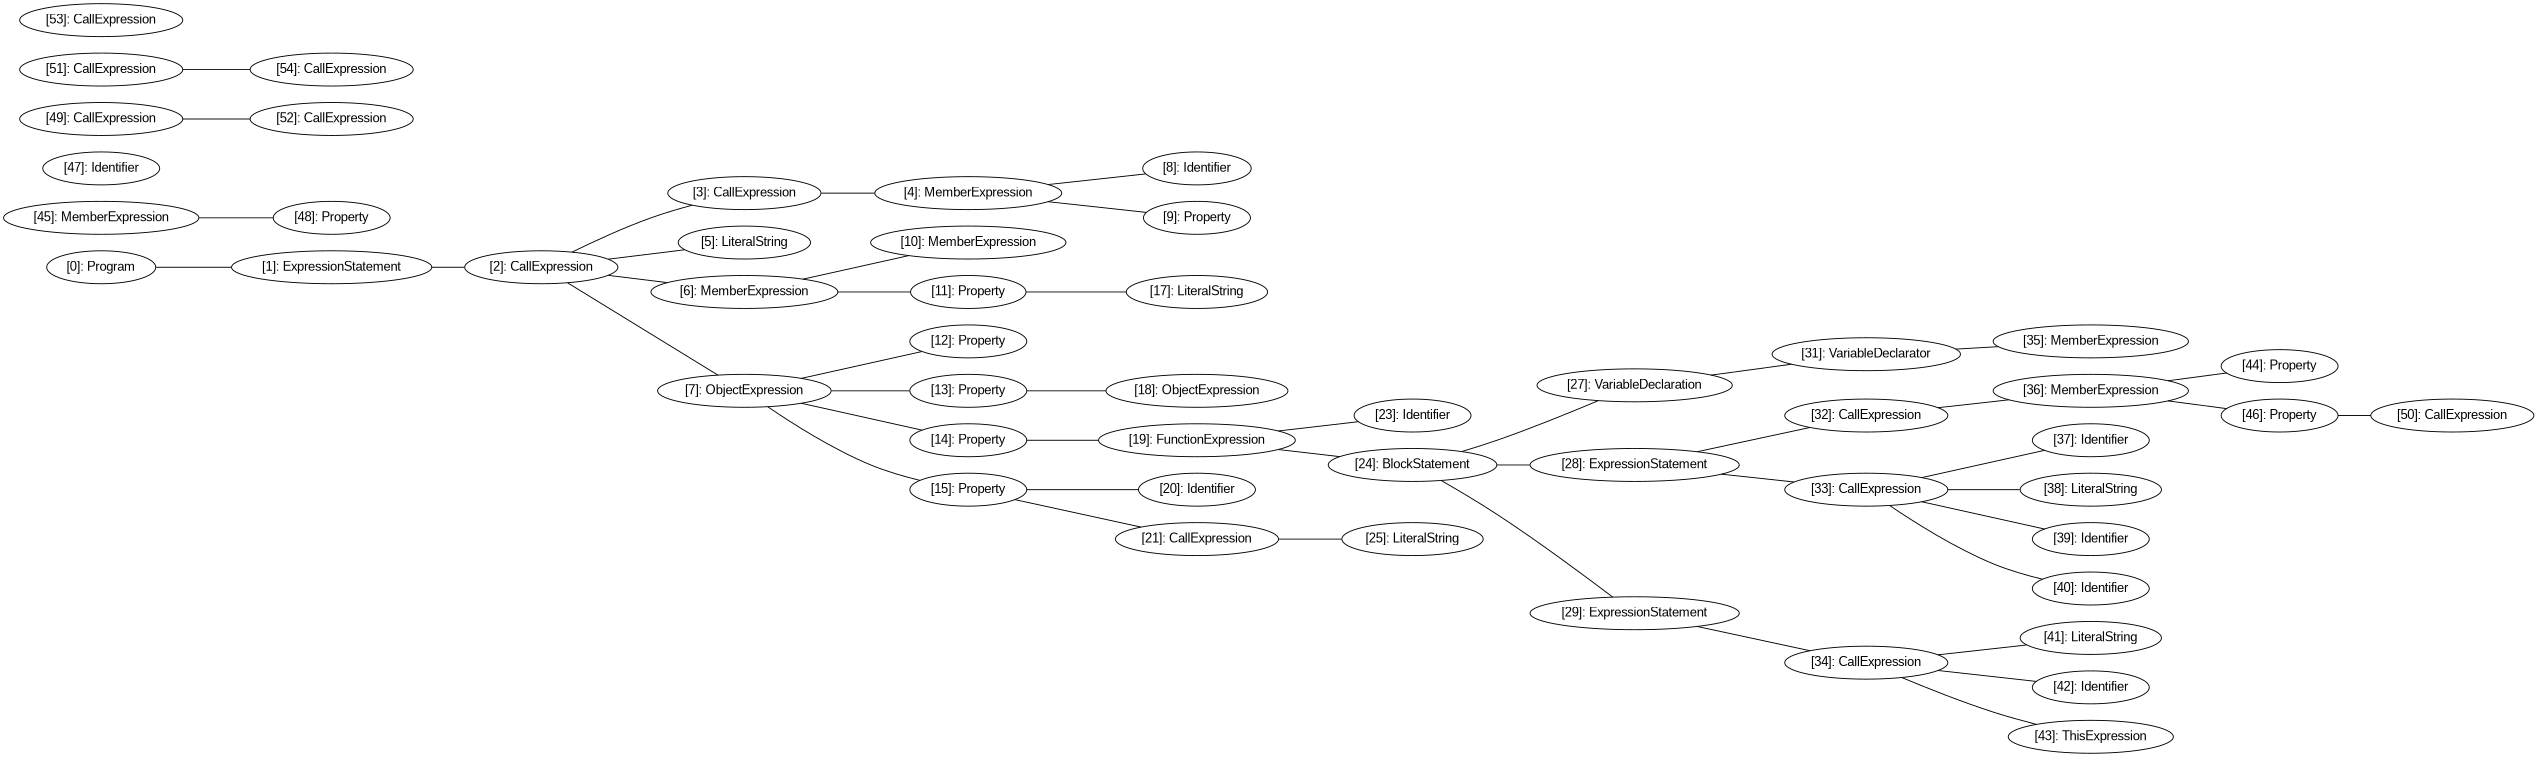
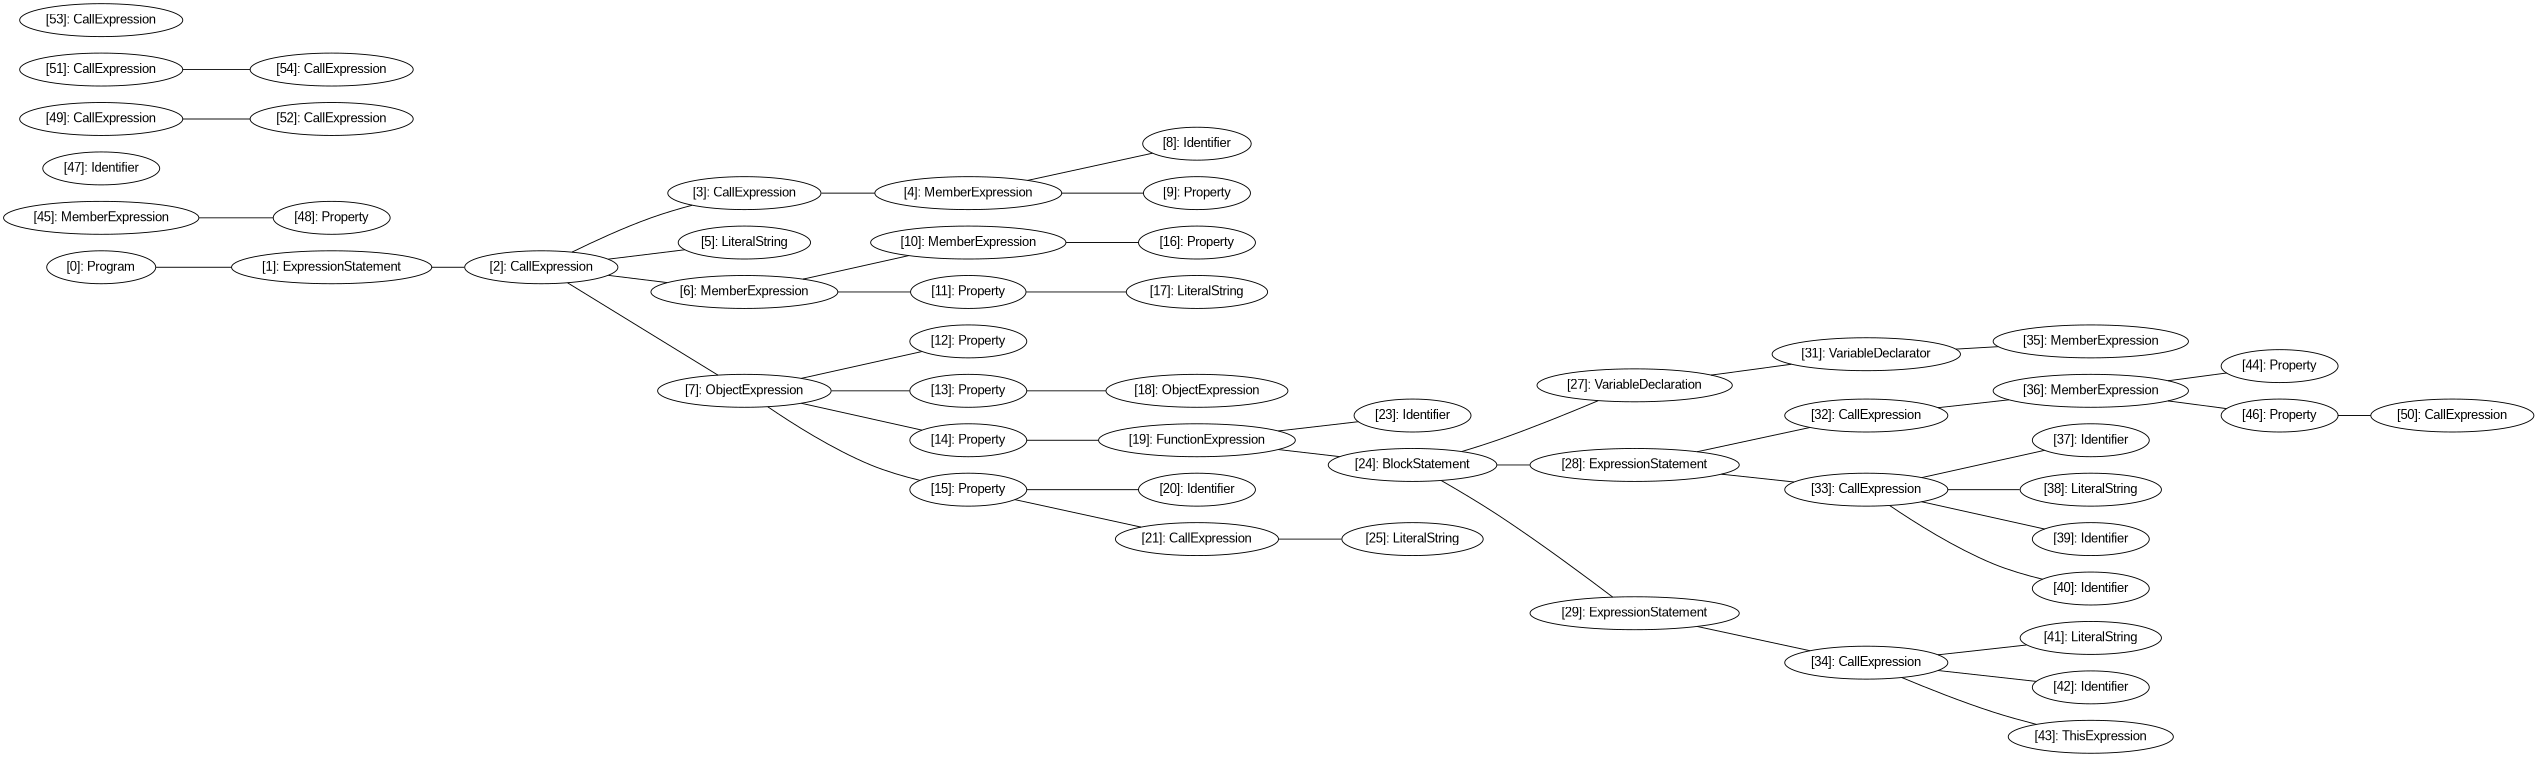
node "[16]: Property": added
